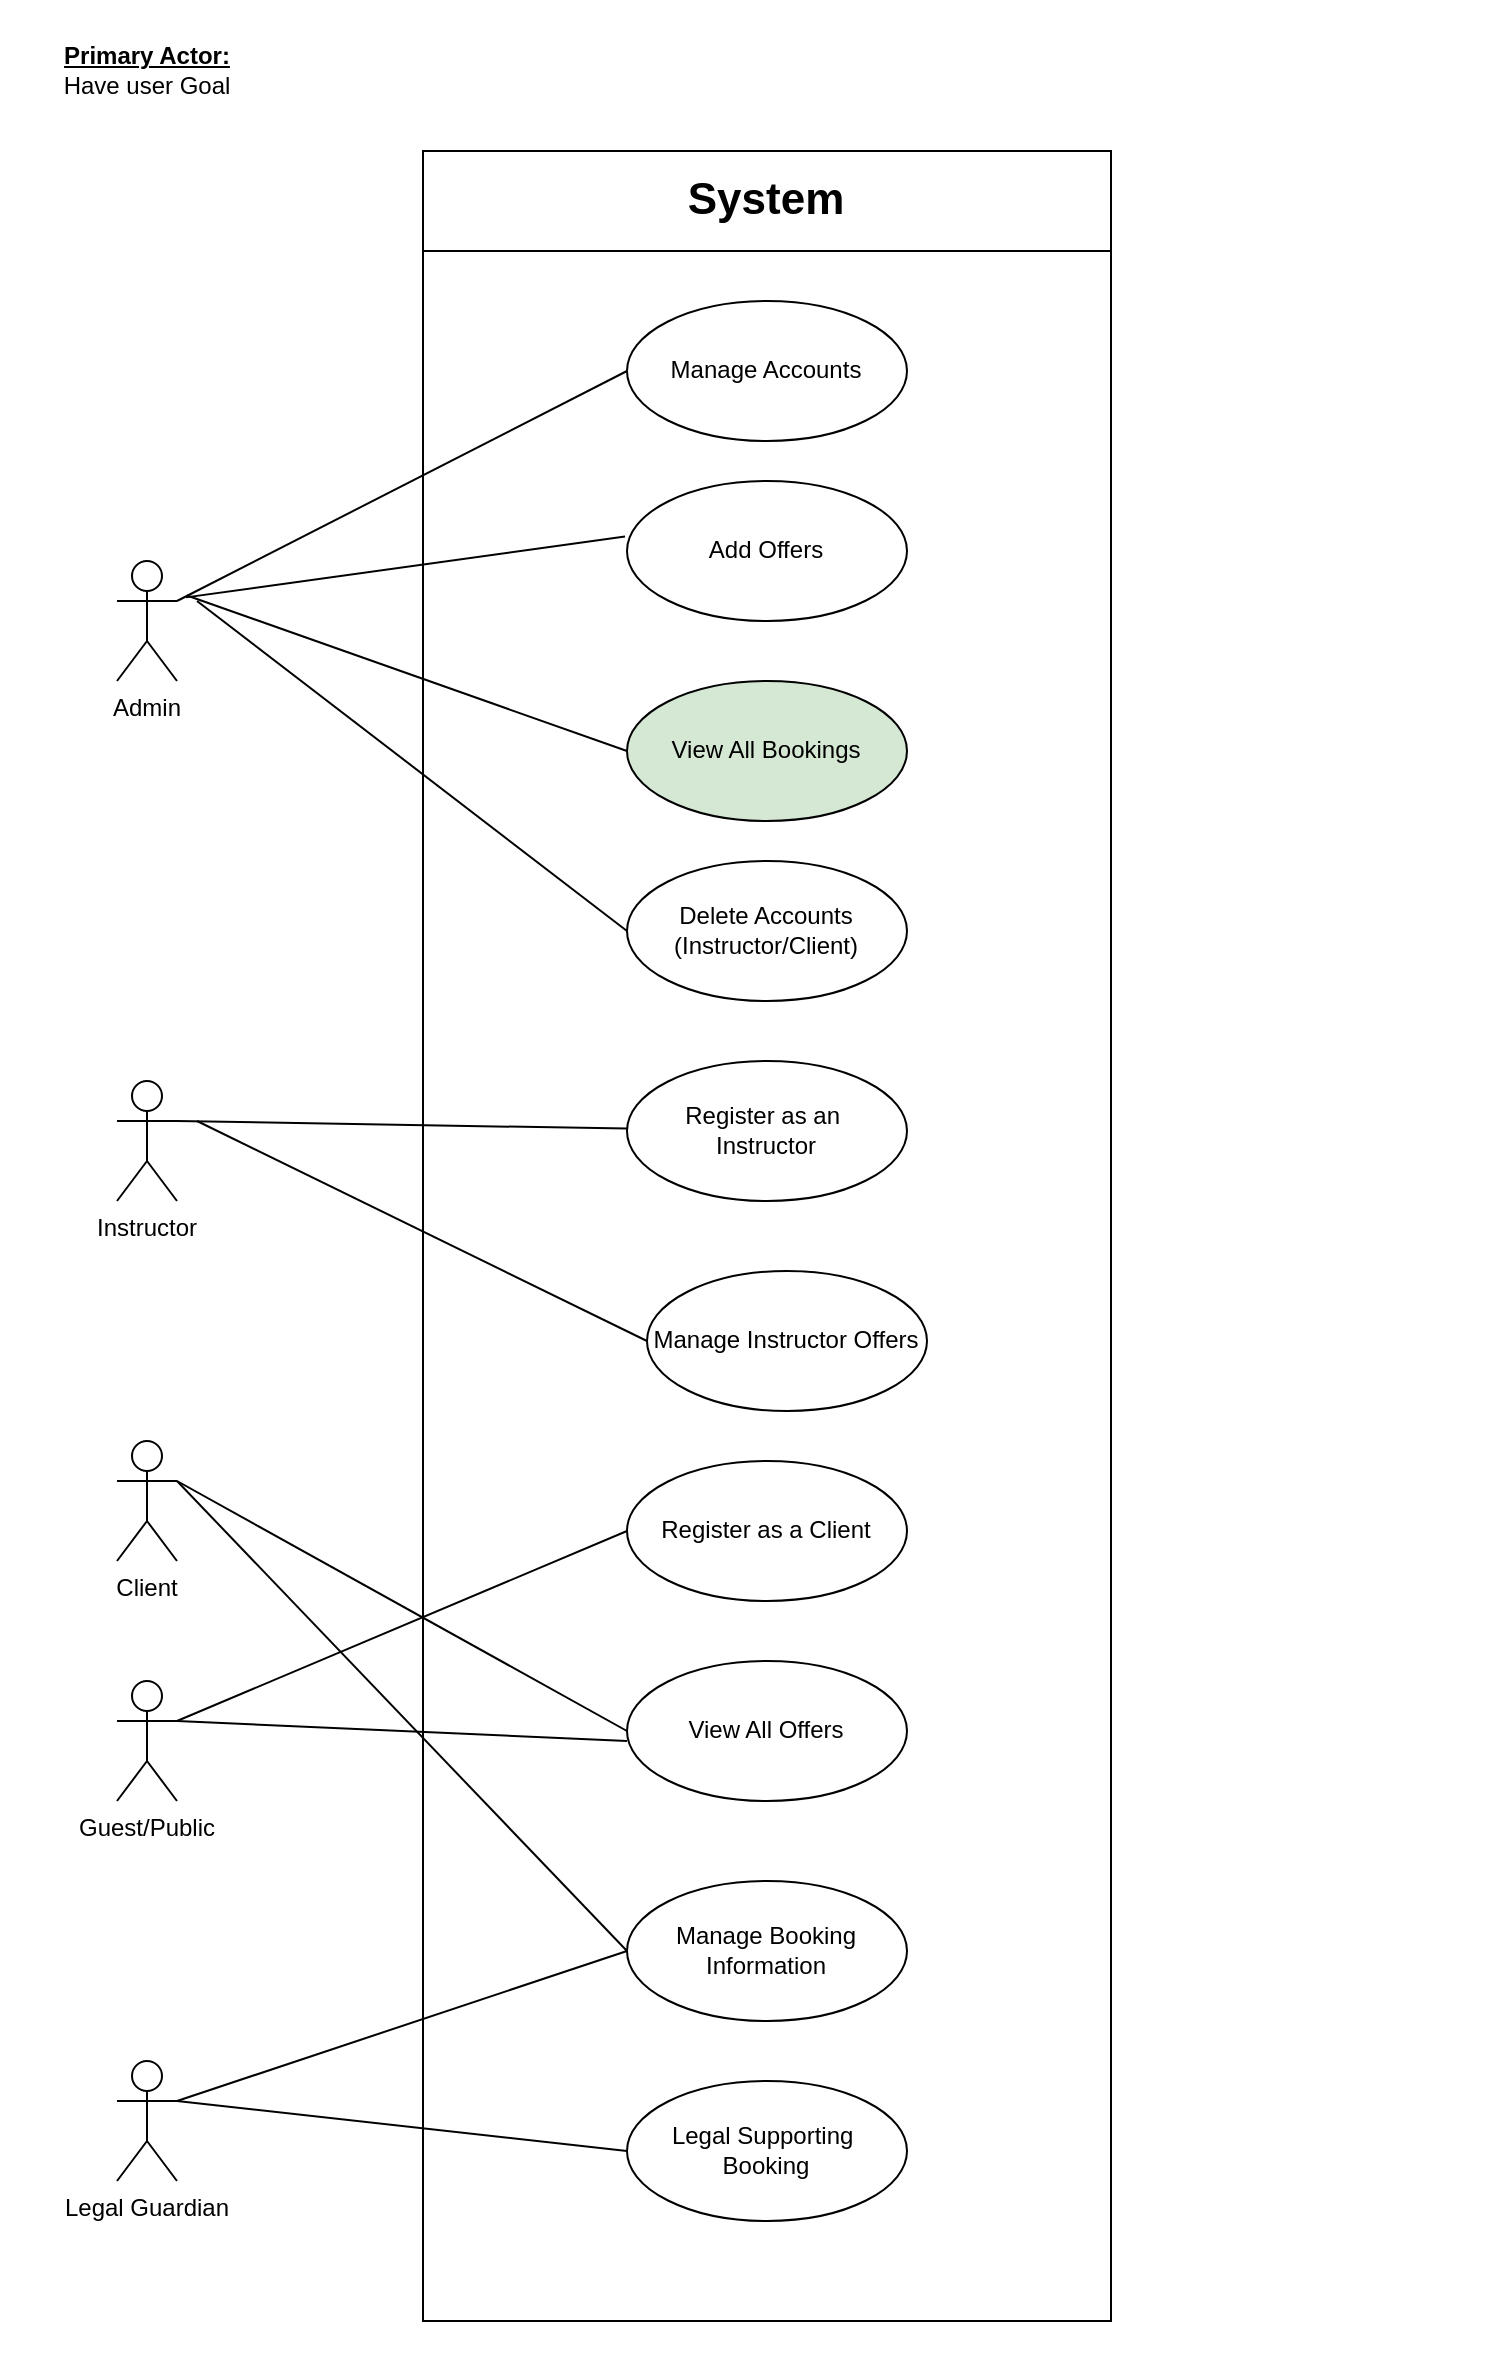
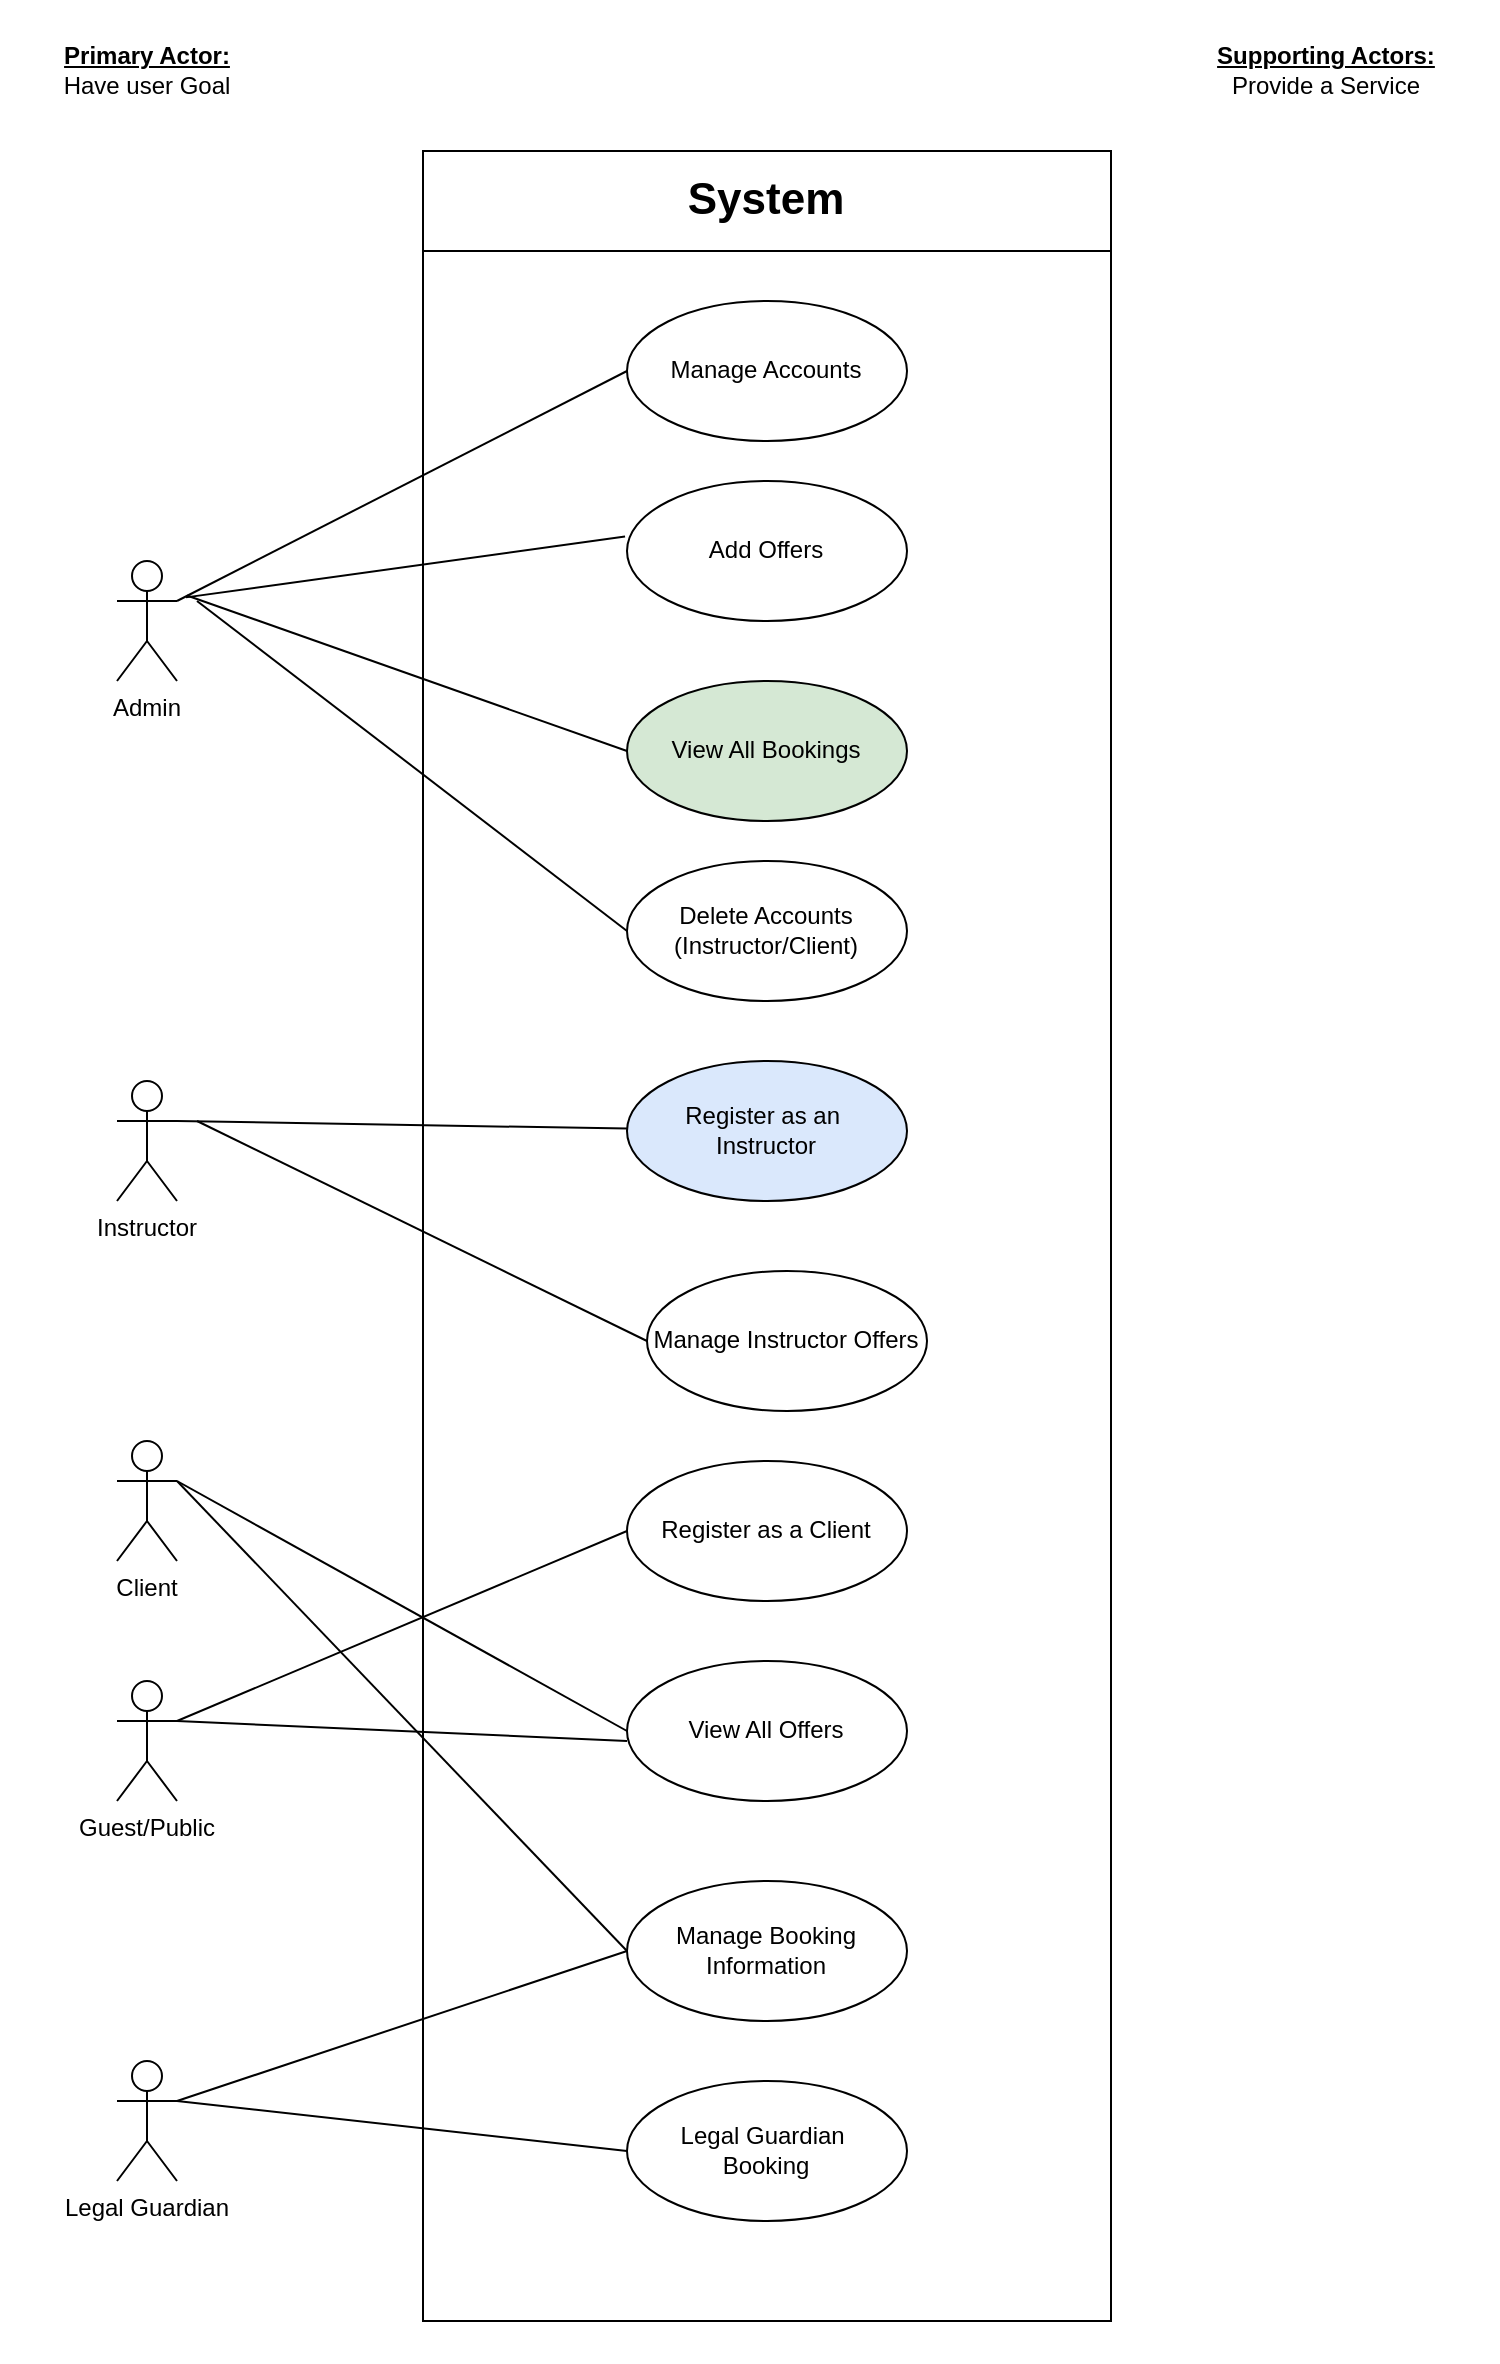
node "Supporting Actors: Provide a Service": added
node "Register as an Instructor": fillcolor #ffffff -> #dae8fc
node "Legal Supporting Booking": label "Legal Supporting Booking" -> "Legal Guardian Booking"
